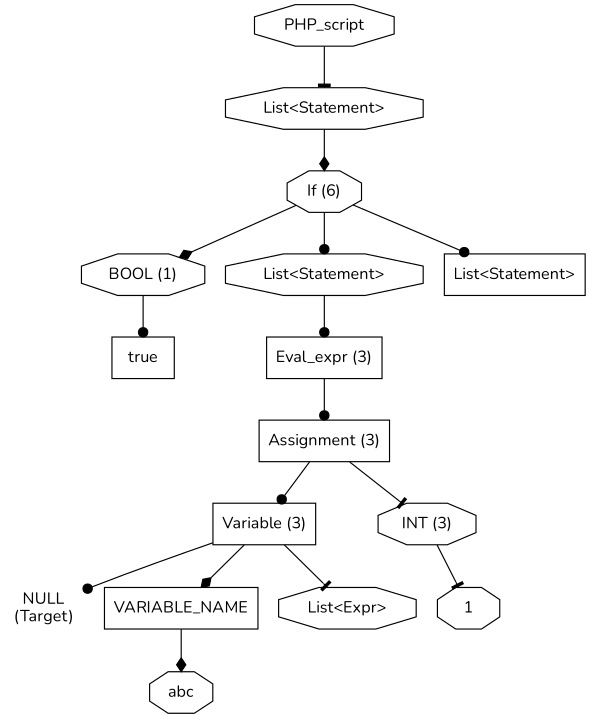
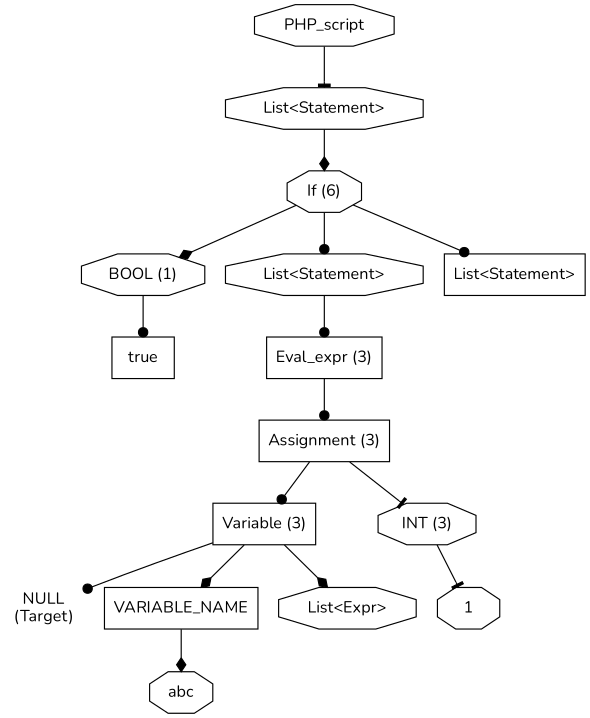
edge "Variable (3)" -> "List<Expr>": arrowhead tee -> diamond
